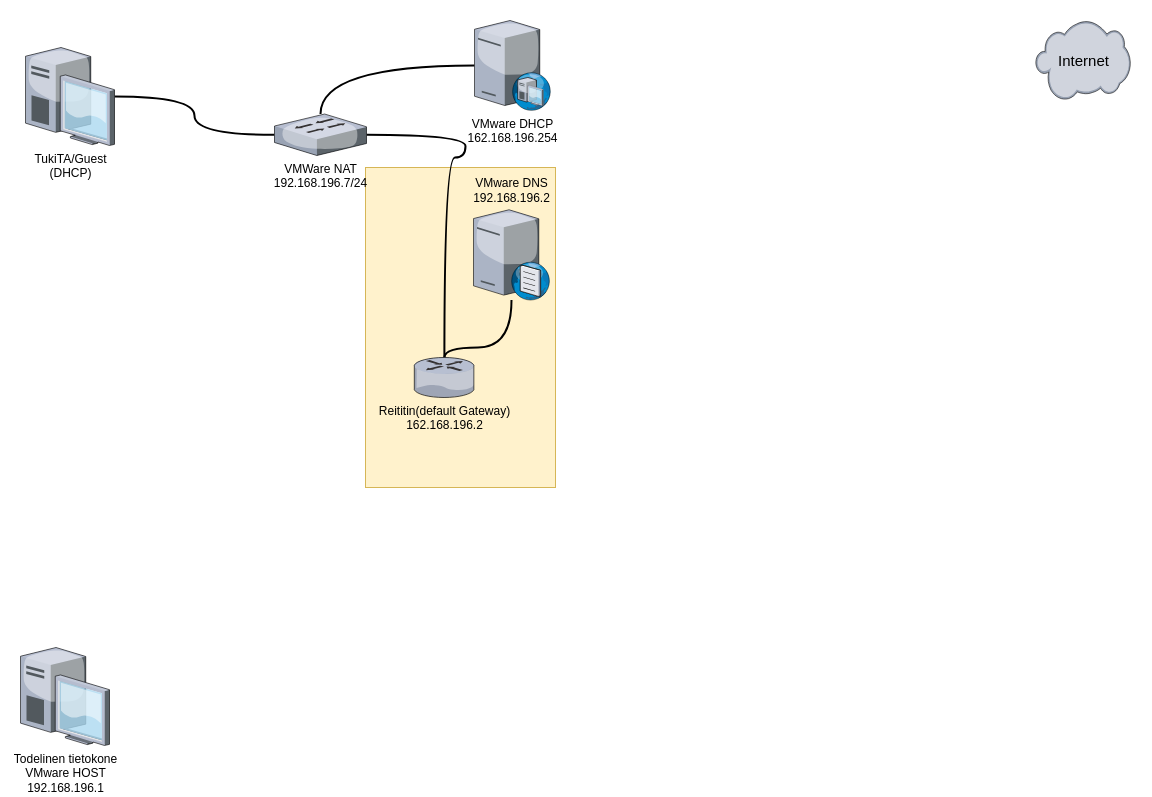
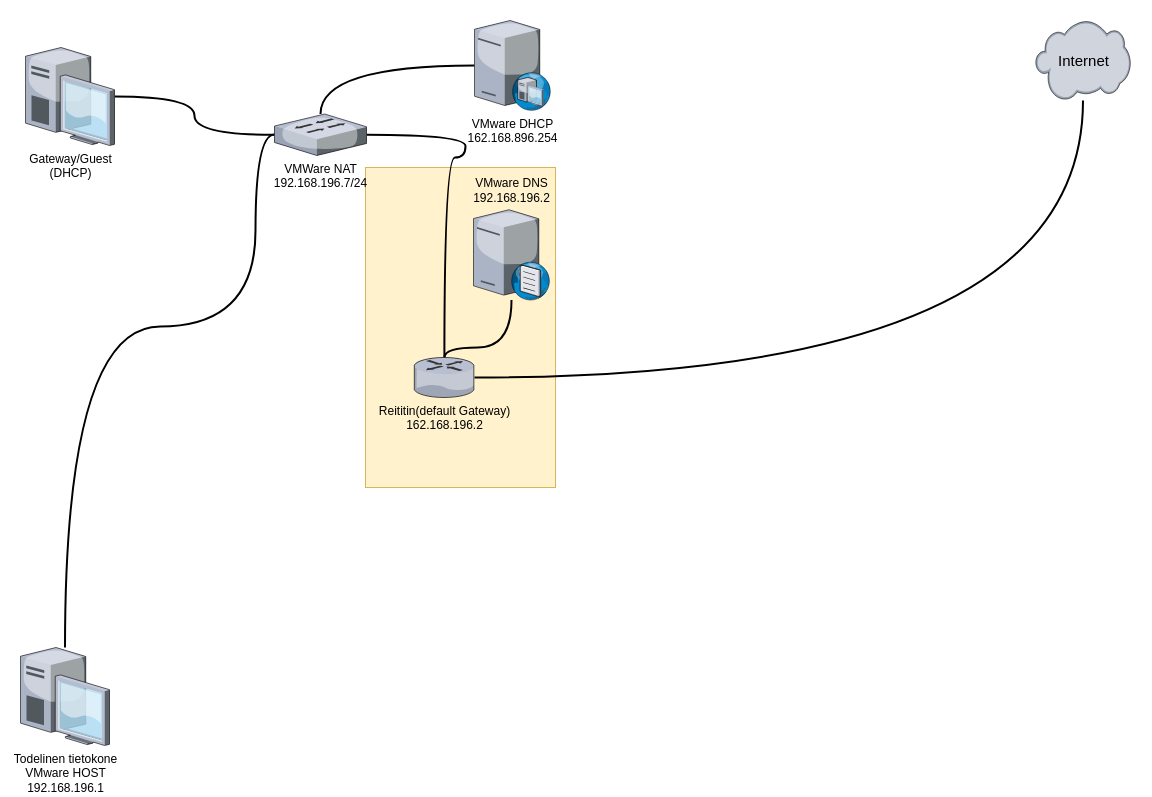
node "VMware DHCP 162.168.196.254": label "VMware DHCP 162.168.196.254" -> "VMware DHCP 162.168.896.254"
node "TukiTA/Guest (DHCP)": label "TukiTA/Guest (DHCP)" -> "Gateway/Guest (DHCP)"
edge "Internet" -- "Reititin(default Gateway) 162.168.196.2": added
edge "VMWare NAT 192.168.196.7/24" -- "Todelinen tietokone VMware HOST 192.168.196.1": added
